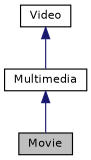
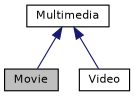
edge "Multimedia" -> "Video": reversed
